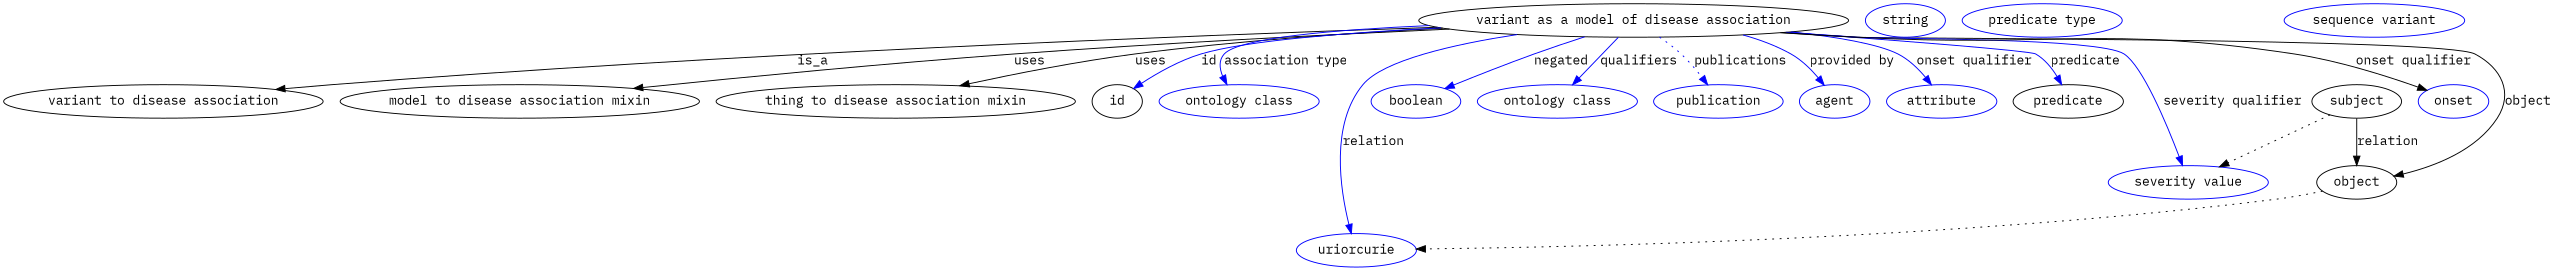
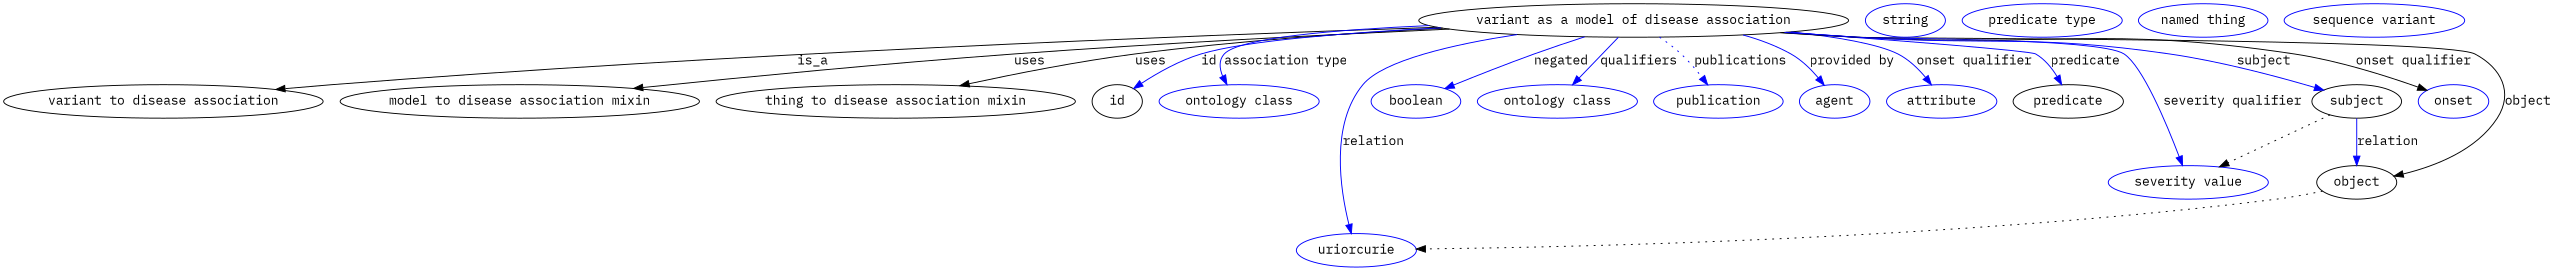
node "named thing": added
edge "variant as a model of disease association" -> "subject": added, label "subject"
edge "subject" -> "object": color black -> blue
